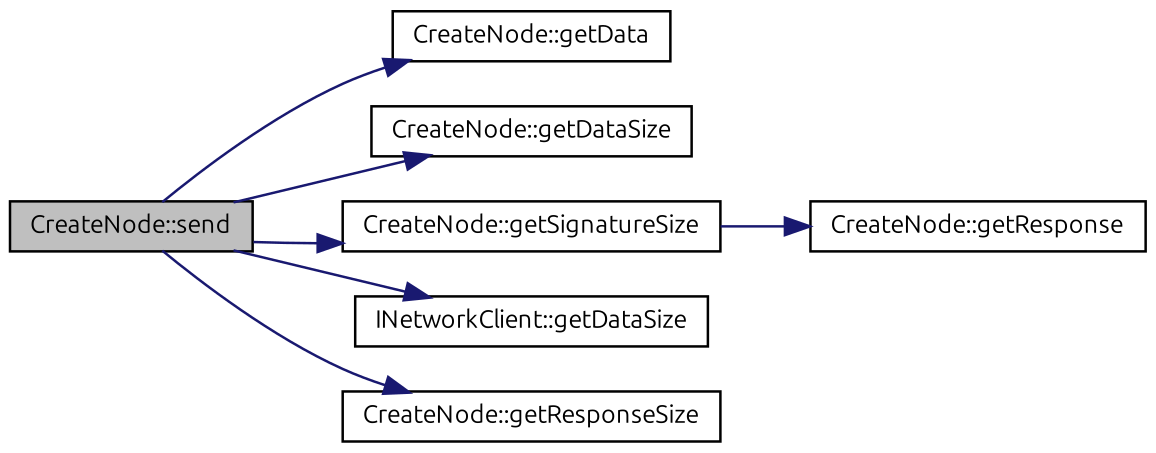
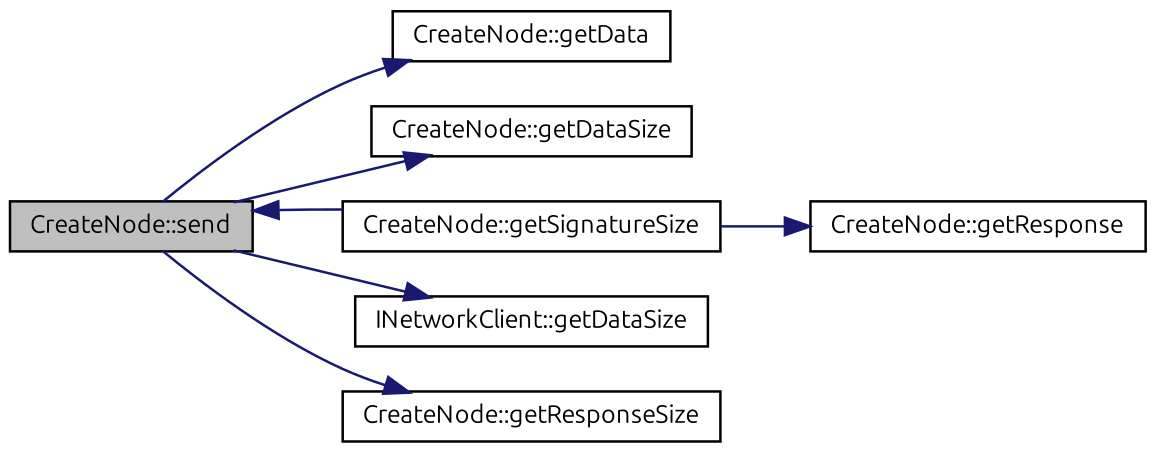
edge "CreateNode::send" -> "CreateNode::getSignatureSize": reversed
